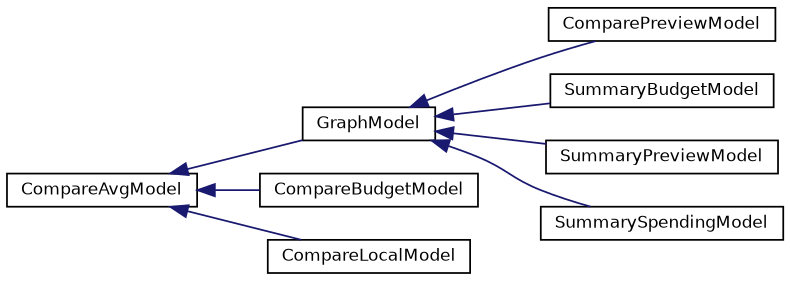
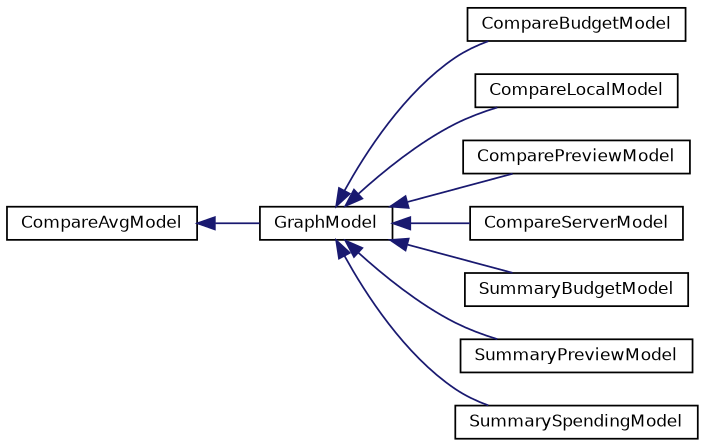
edge "CompareBudgetModel" -> "CompareAvgModel": now "CompareBudgetModel" -> "GraphModel"
node "CompareServerModel": added
edge "CompareLocalModel" -> "CompareAvgModel": now "CompareLocalModel" -> "GraphModel"
